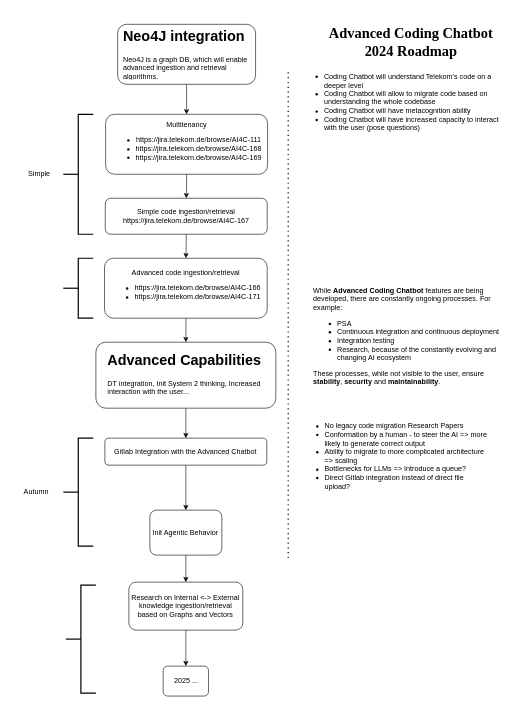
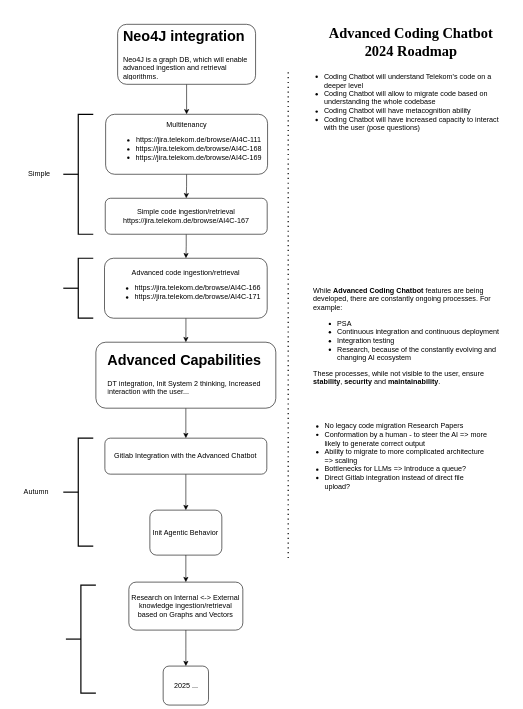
node "Gitlab Integration with the Advanced Chatbot": size 162x27 -> 162x36
node "2025 ...": size 45x30 -> 45x39
